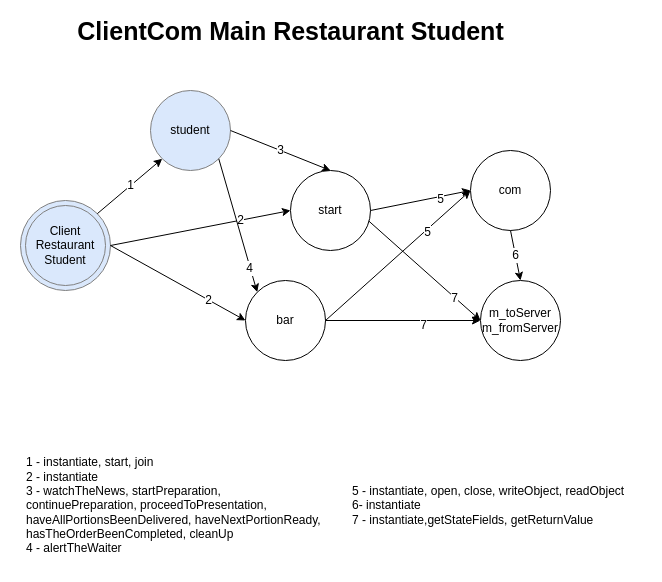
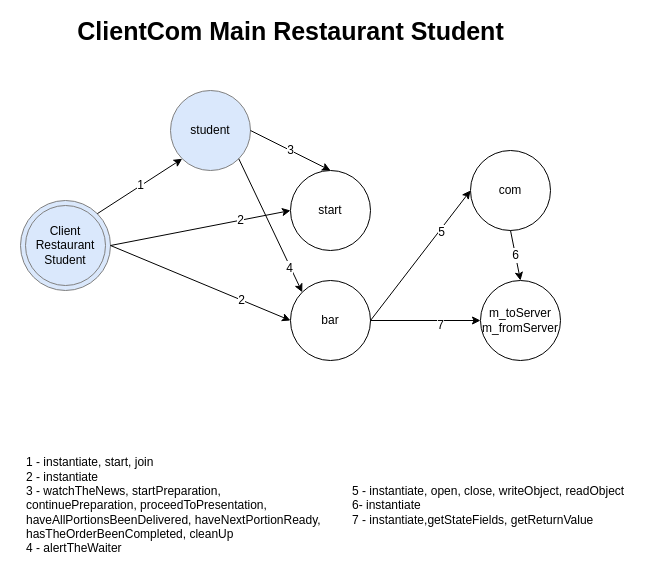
node "student": moved (191, 131) -> (211, 131)
edge "start" -> "com": removed, label "5"
edge "start" -> "m_toServer m_fromServer": removed, label "7"
node "bar": moved (286, 321) -> (331, 321)
